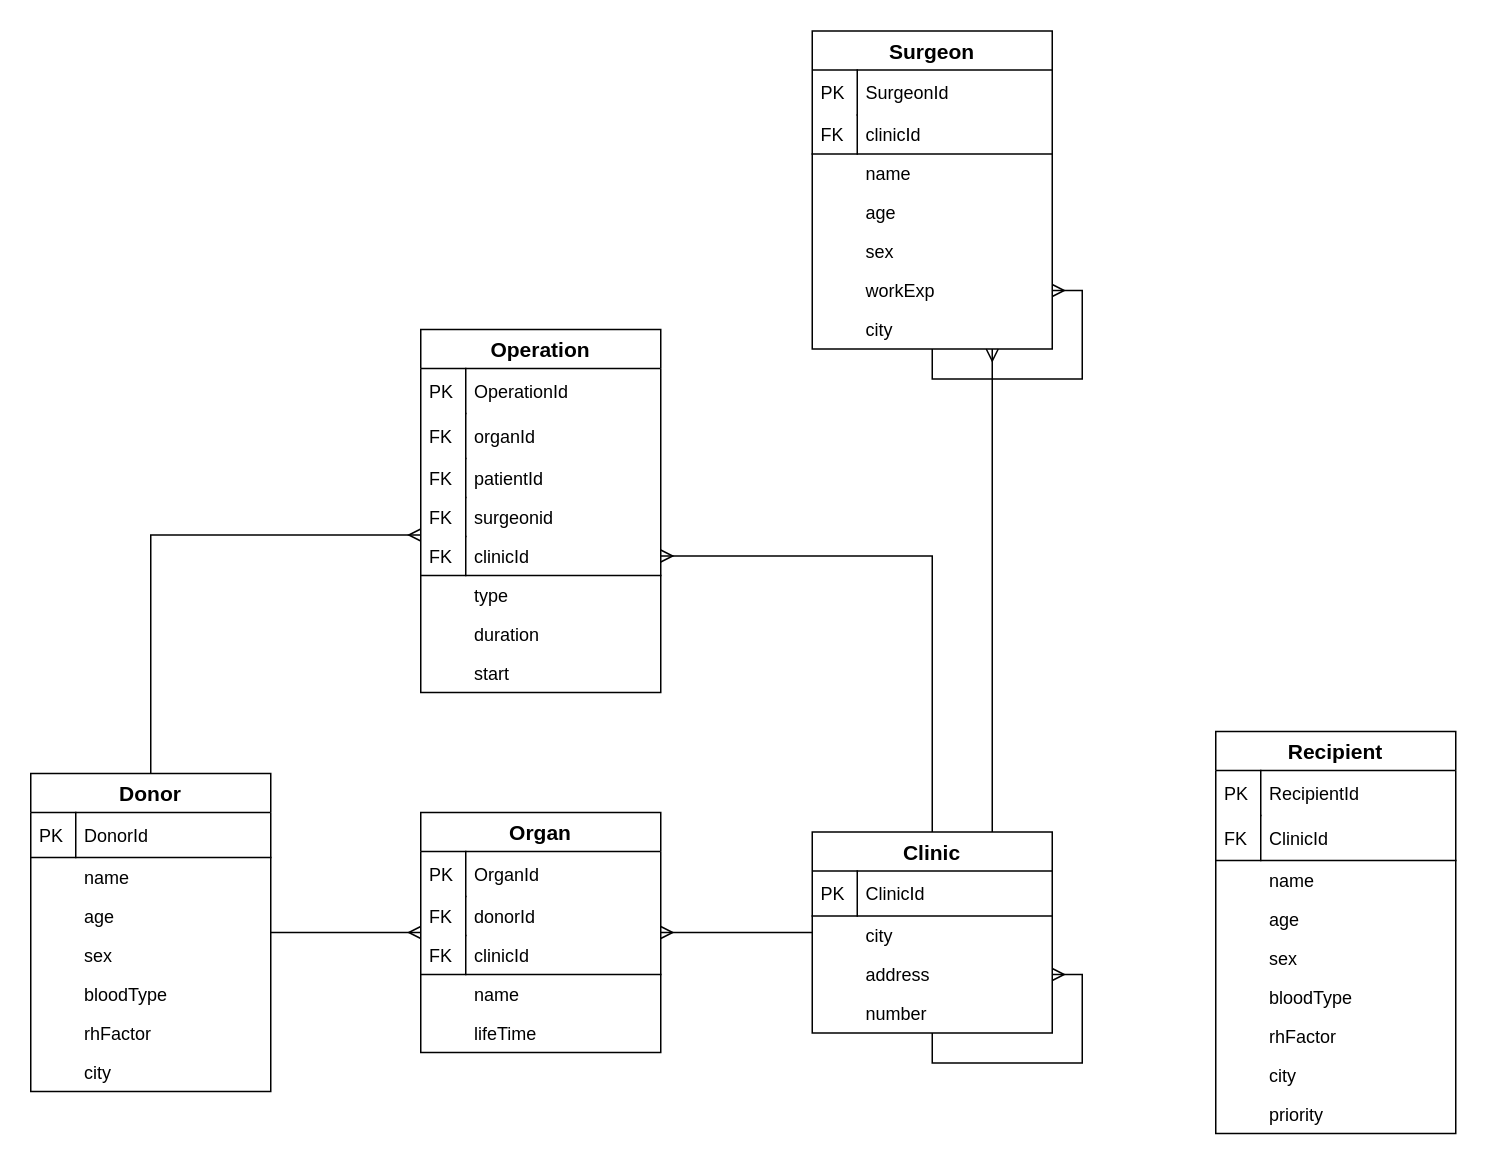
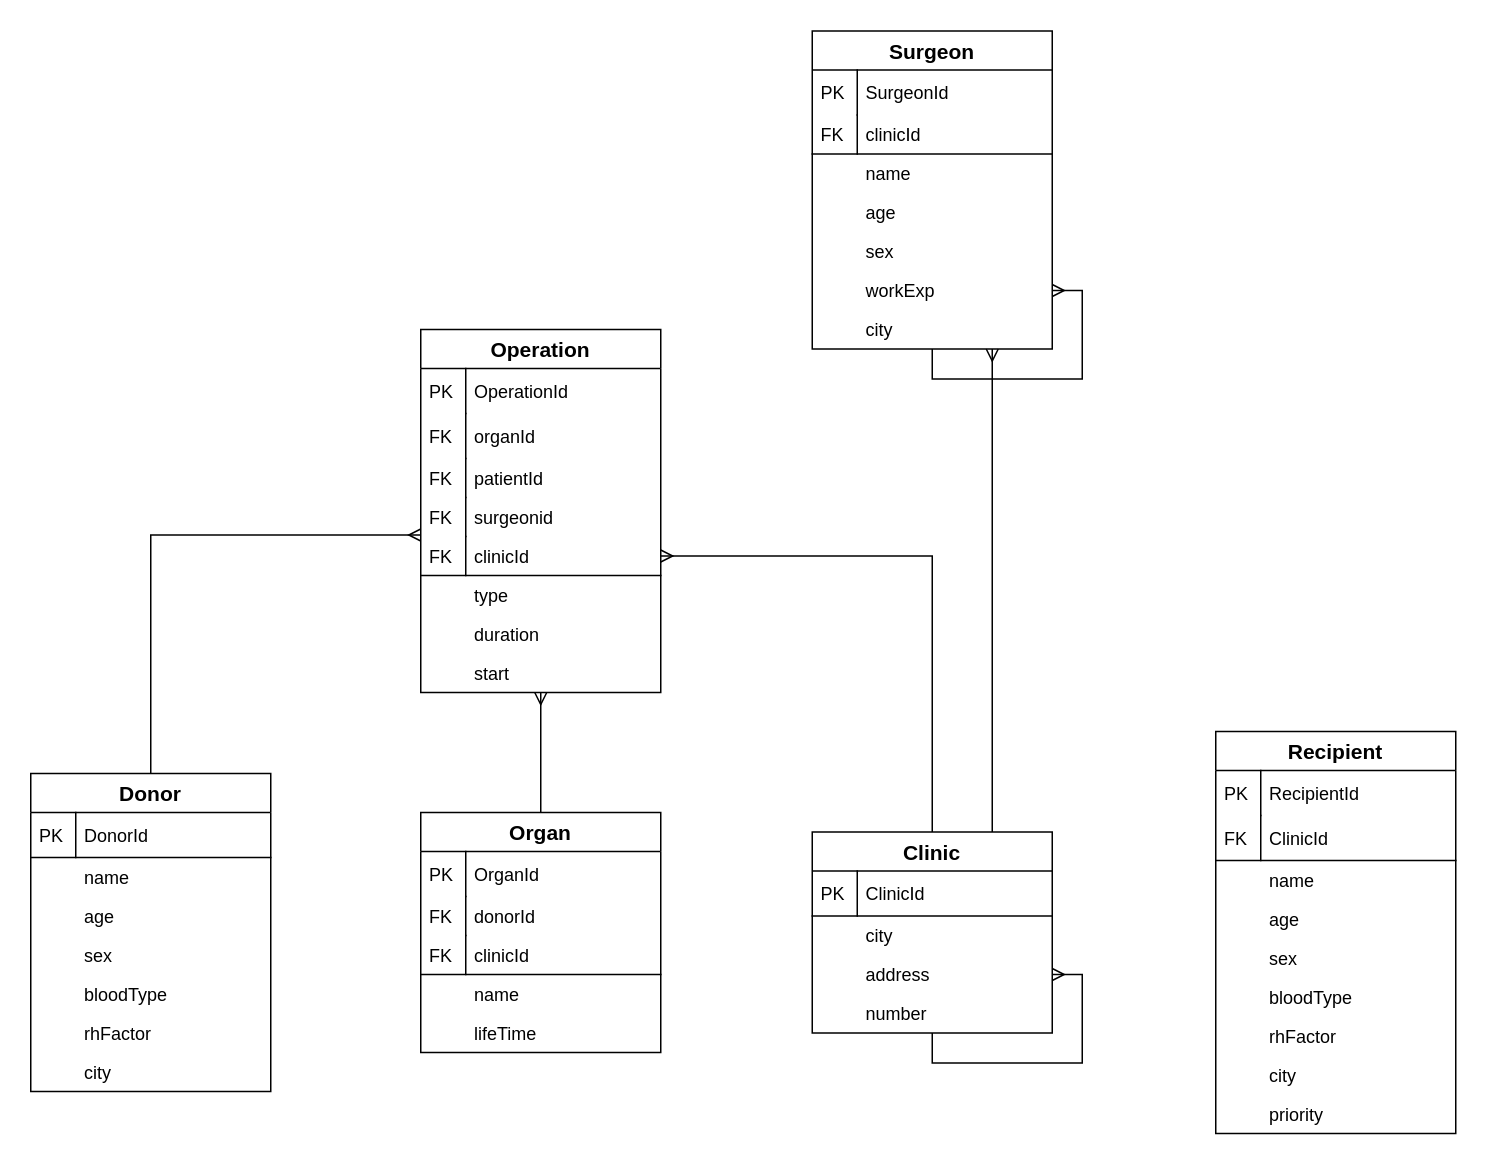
edge "Organ" -> "Operation": added
edge "Donor" -> "Organ": removed
edge "Clinic" -> "Organ": removed
